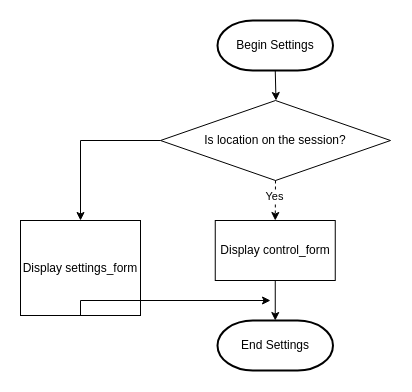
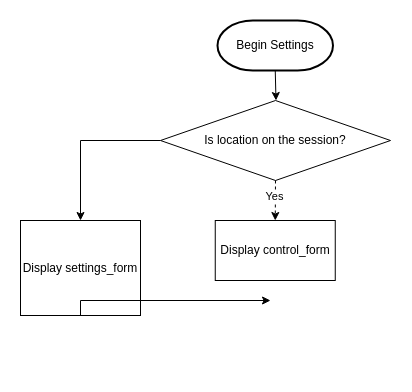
edge "Display control_form" -> "End Settings": removed
node "End Settings": removed
